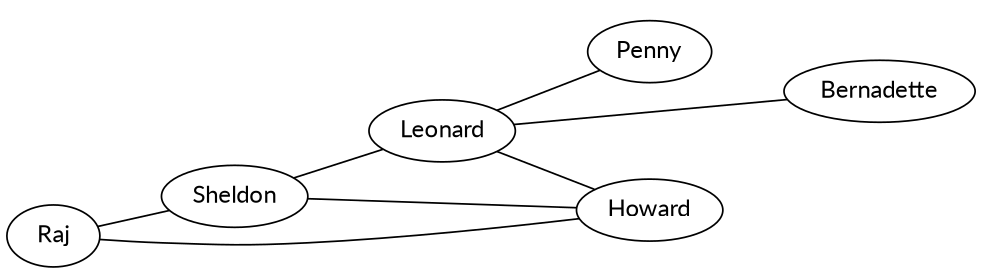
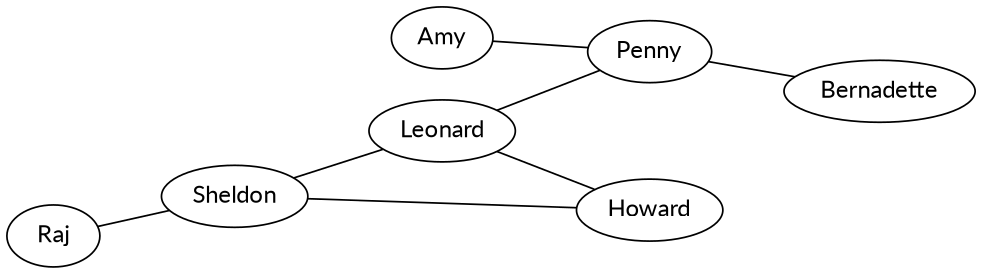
node "Amy": added
edge "Bernadette" -- "Leonard": now "Bernadette" -- "Penny"
edge "Howard" -- "Raj": removed
